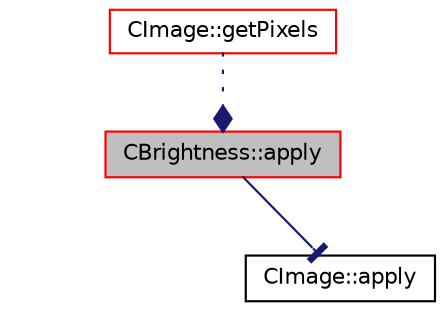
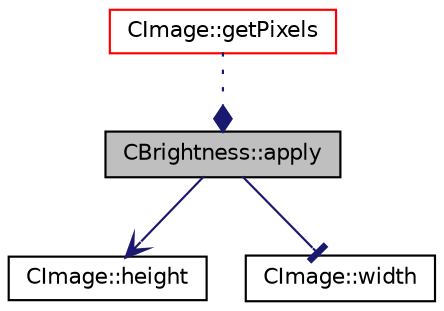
node "CBrightness::apply": color red -> black
node "CImage::height": added
node "CImage::apply": label "CImage::apply" -> "CImage::width"
